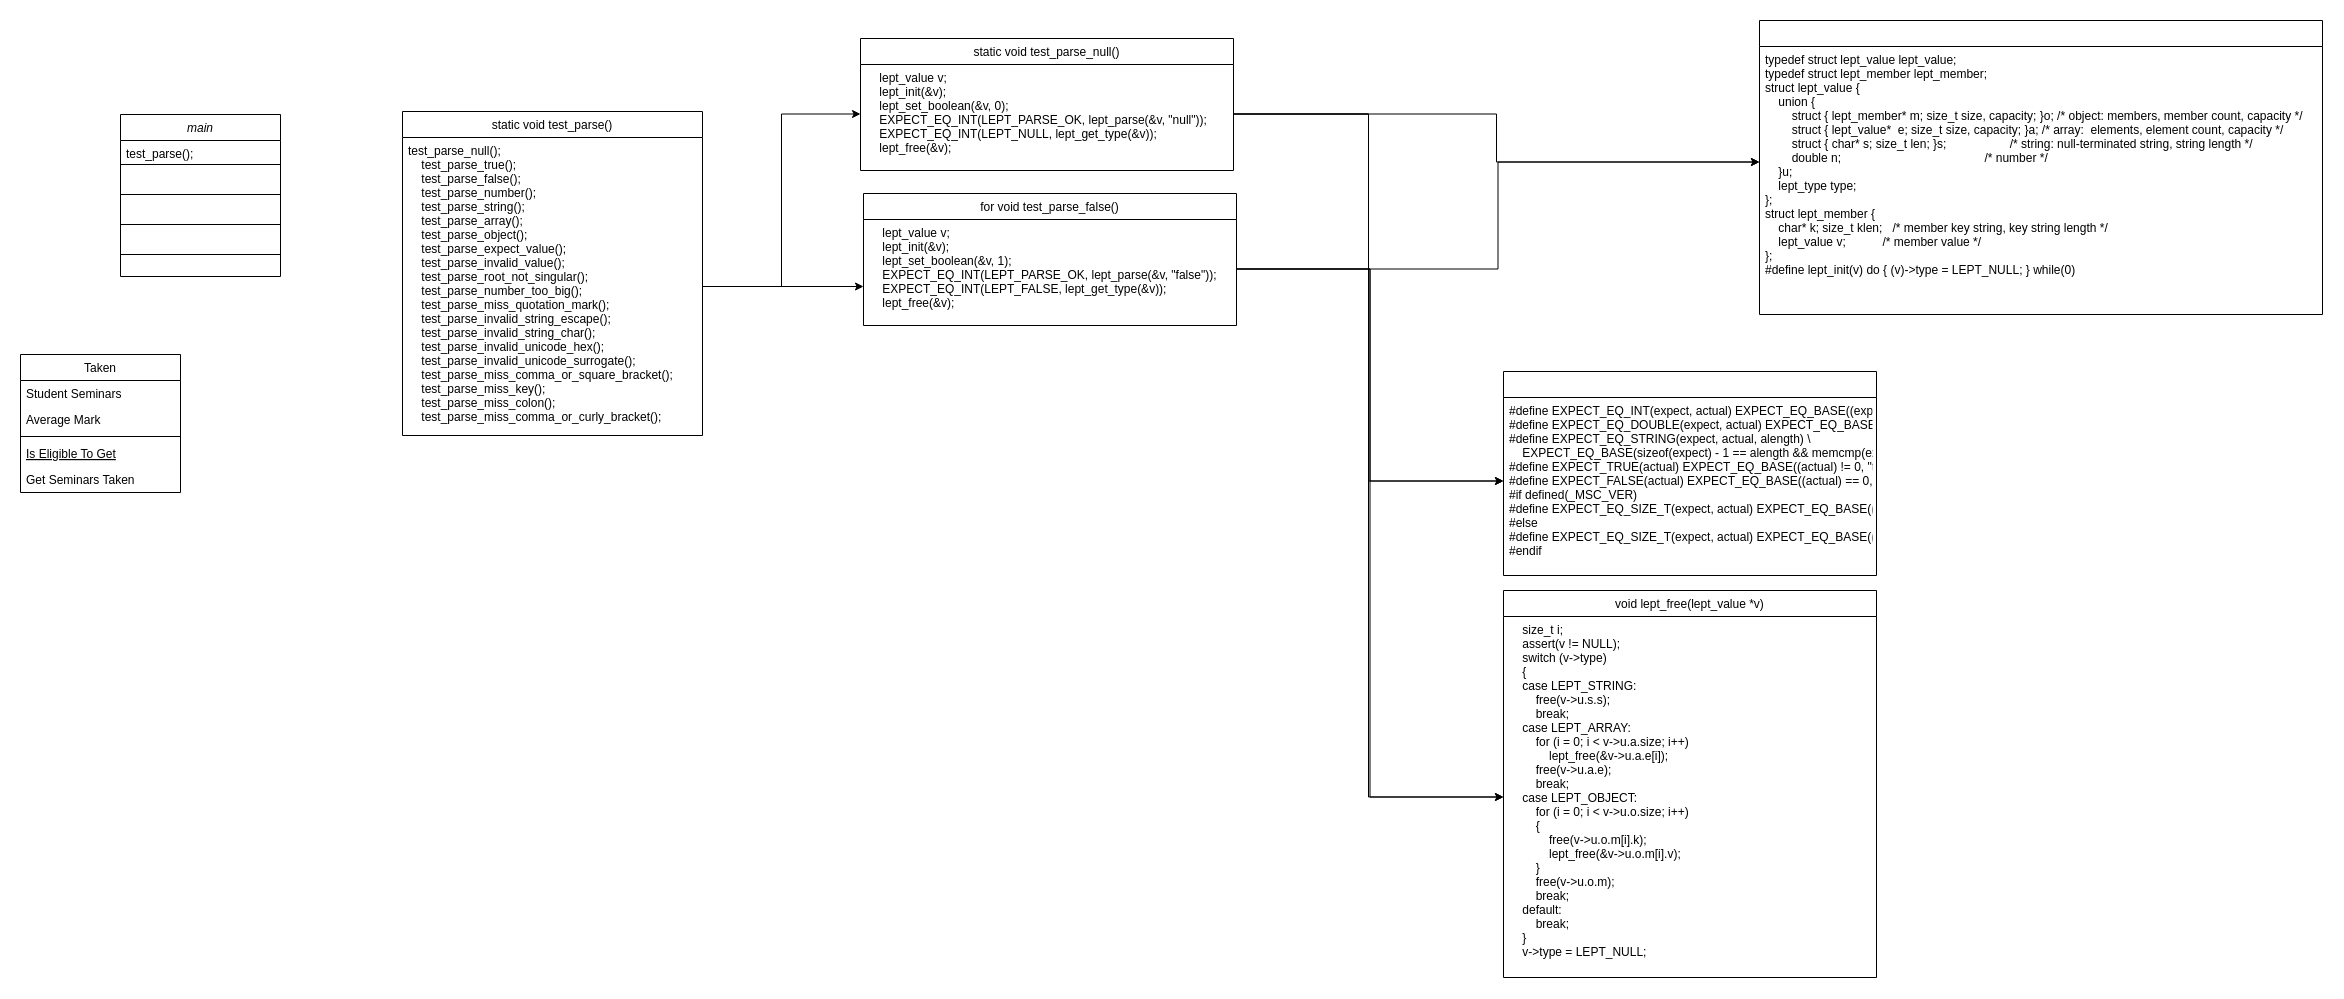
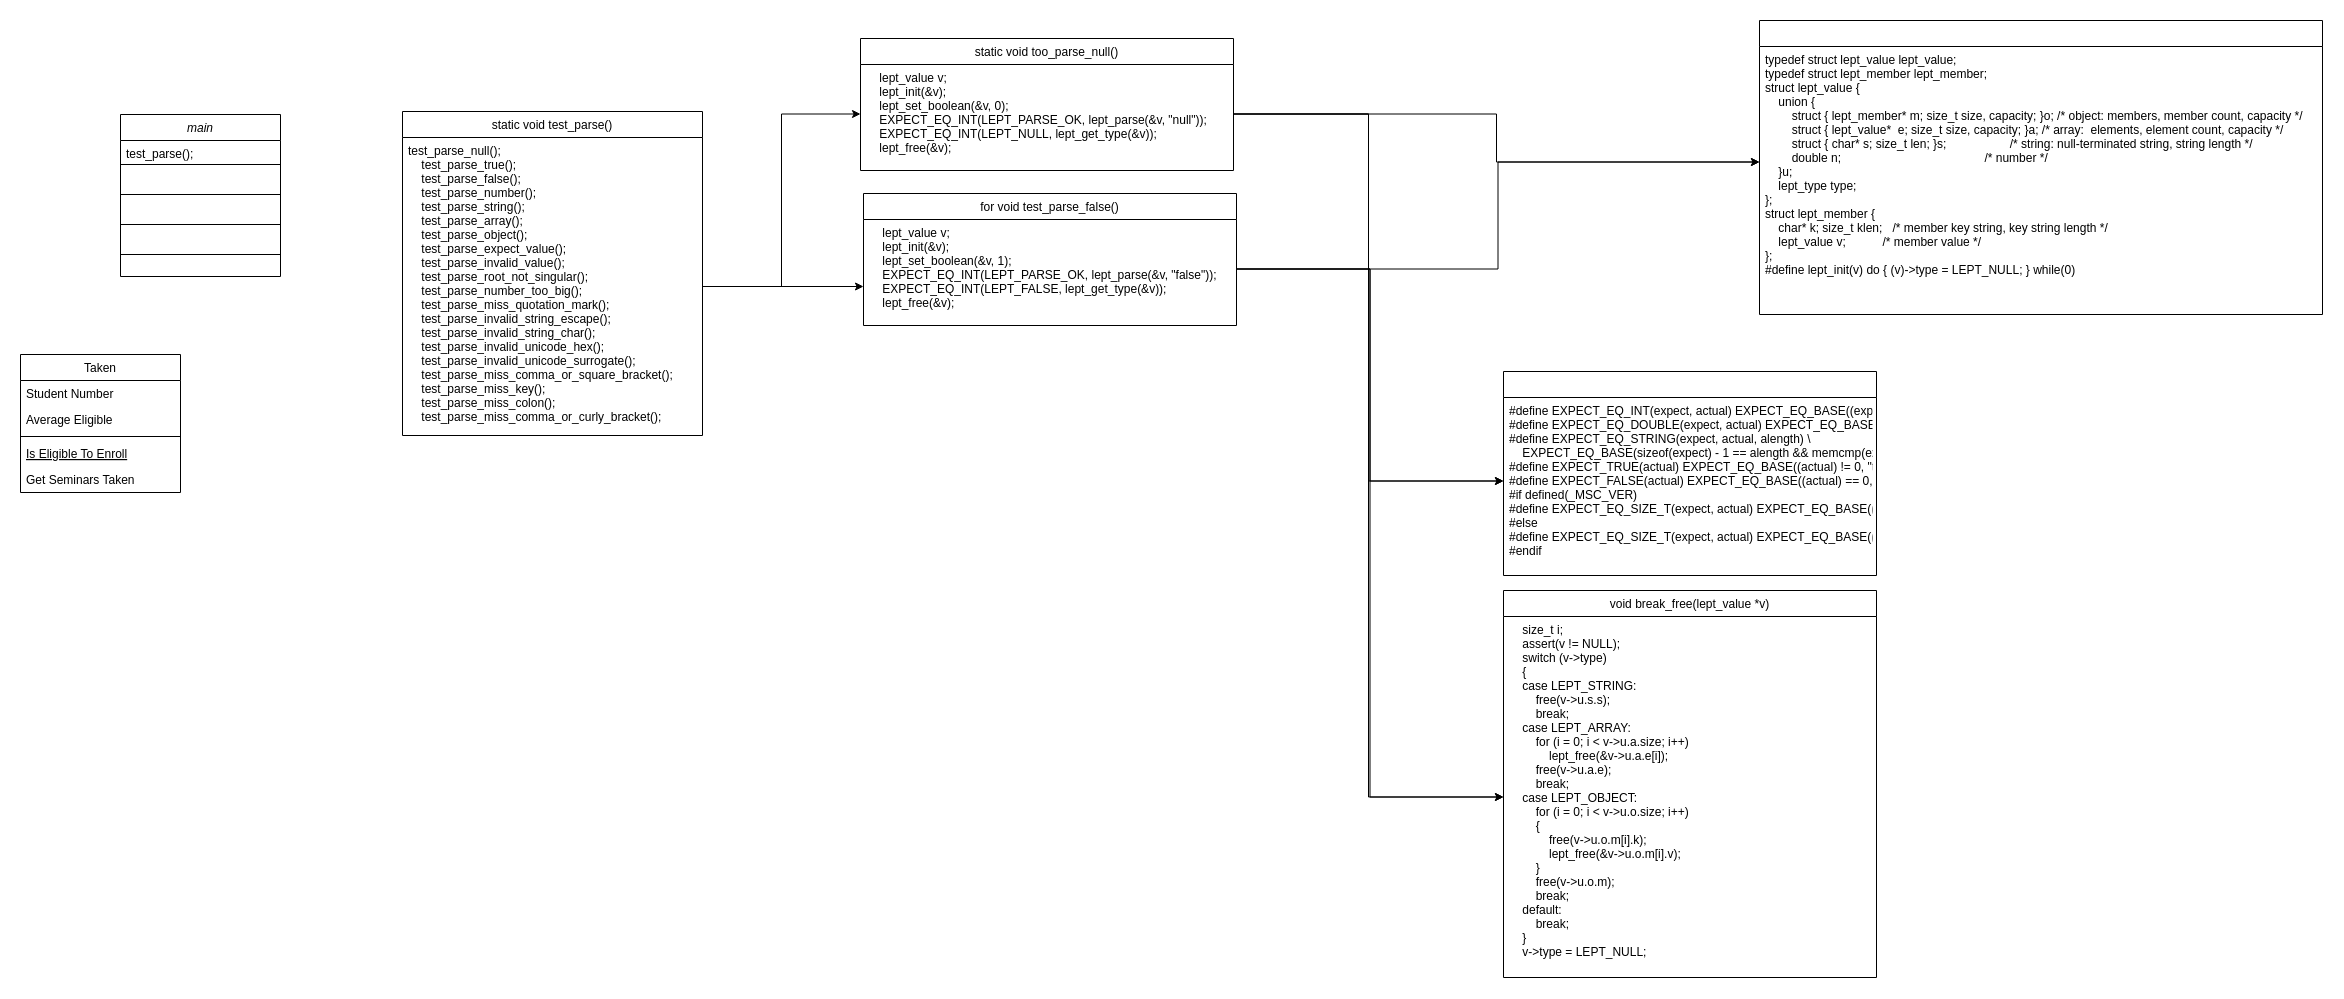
node "static void test_parse_null()": label "static void test_parse_null()" -> "static void too_parse_null()"
node "Student Seminars": label "Student Seminars" -> "Student Number"
node "Average Mark": label "Average Mark" -> "Average Eligible"
node "Is Eligible To Get": label "Is Eligible To Get" -> "Is Eligible To Enroll"
node "void lept_free(lept_value *v)": label "void lept_free(lept_value *v)" -> "void break_free(lept_value *v)"
